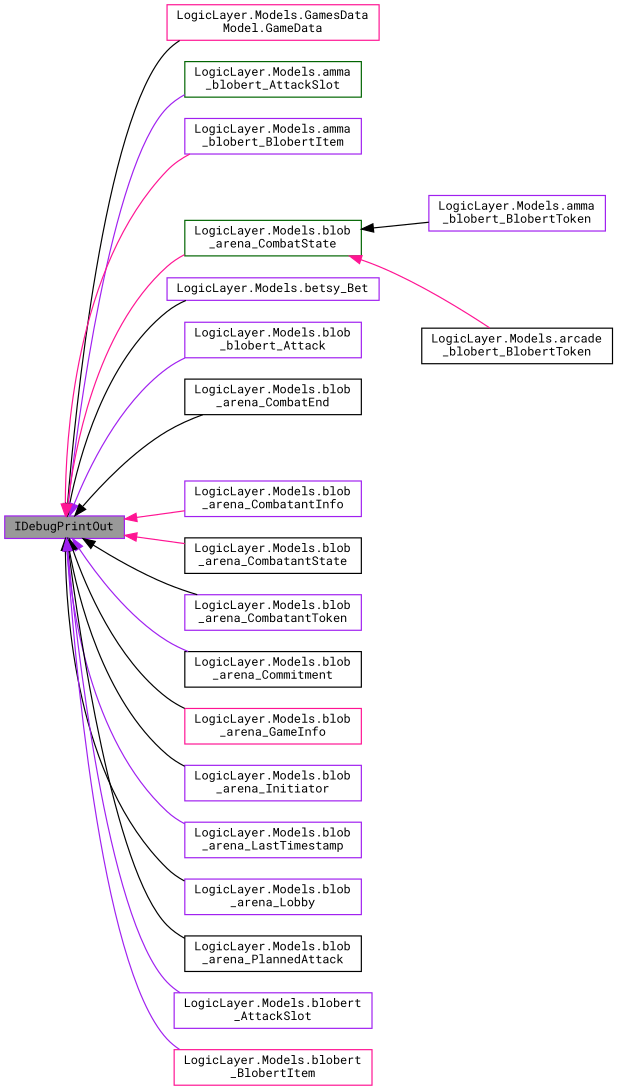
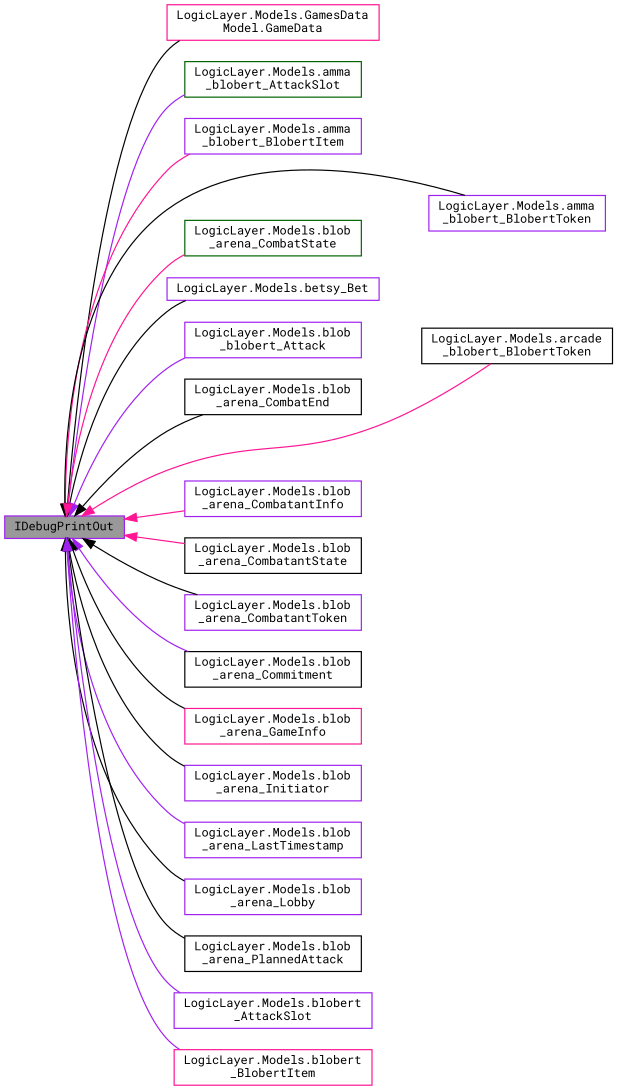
edge "LogicLayer.Models.amma _blobert_BlobertToken" -> "LogicLayer.Models.blob _arena_CombatState": now "LogicLayer.Models.amma _blobert_BlobertToken" -> "IDebugPrintOut"
edge "LogicLayer.Models.arcade _blobert_BlobertToken" -> "LogicLayer.Models.blob _arena_CombatState": now "LogicLayer.Models.arcade _blobert_BlobertToken" -> "IDebugPrintOut"
